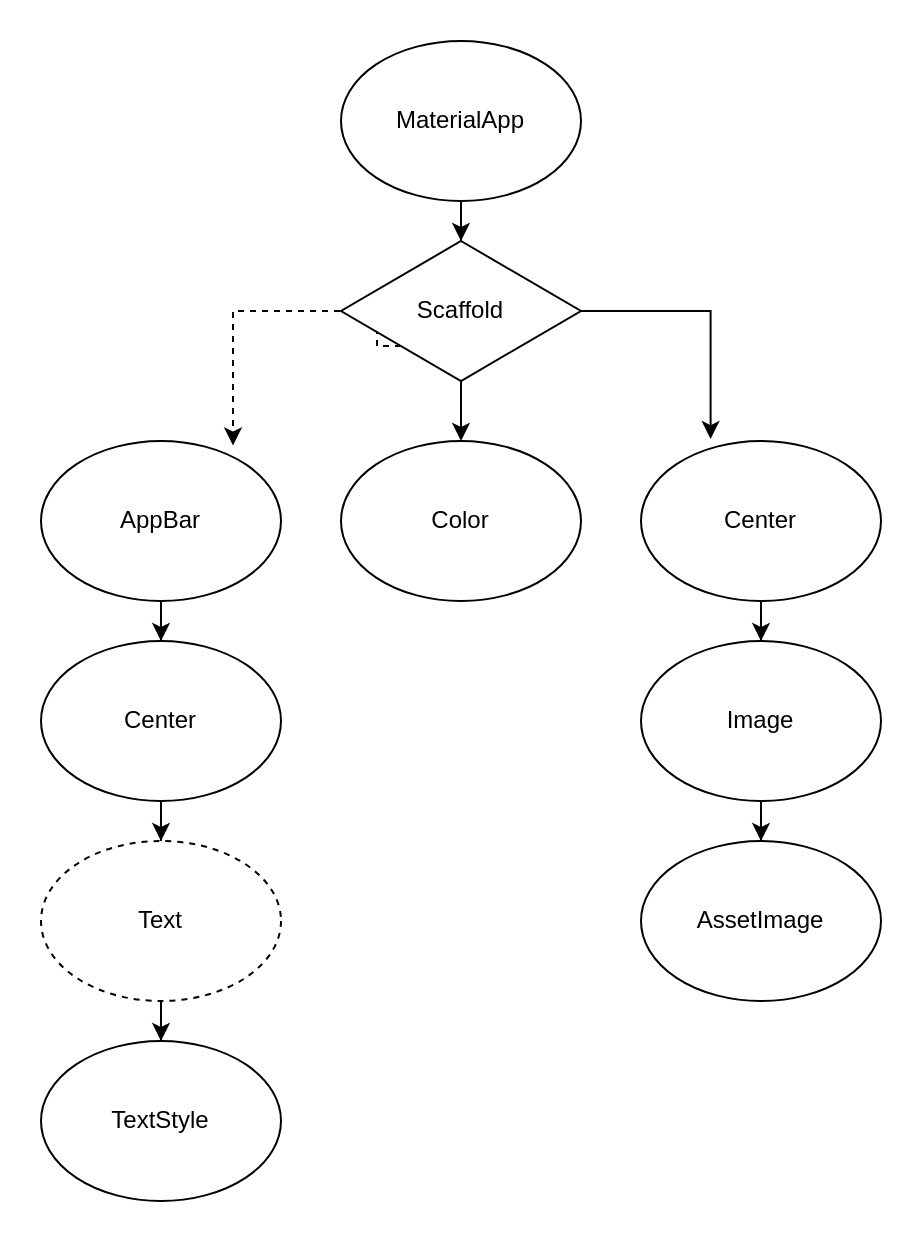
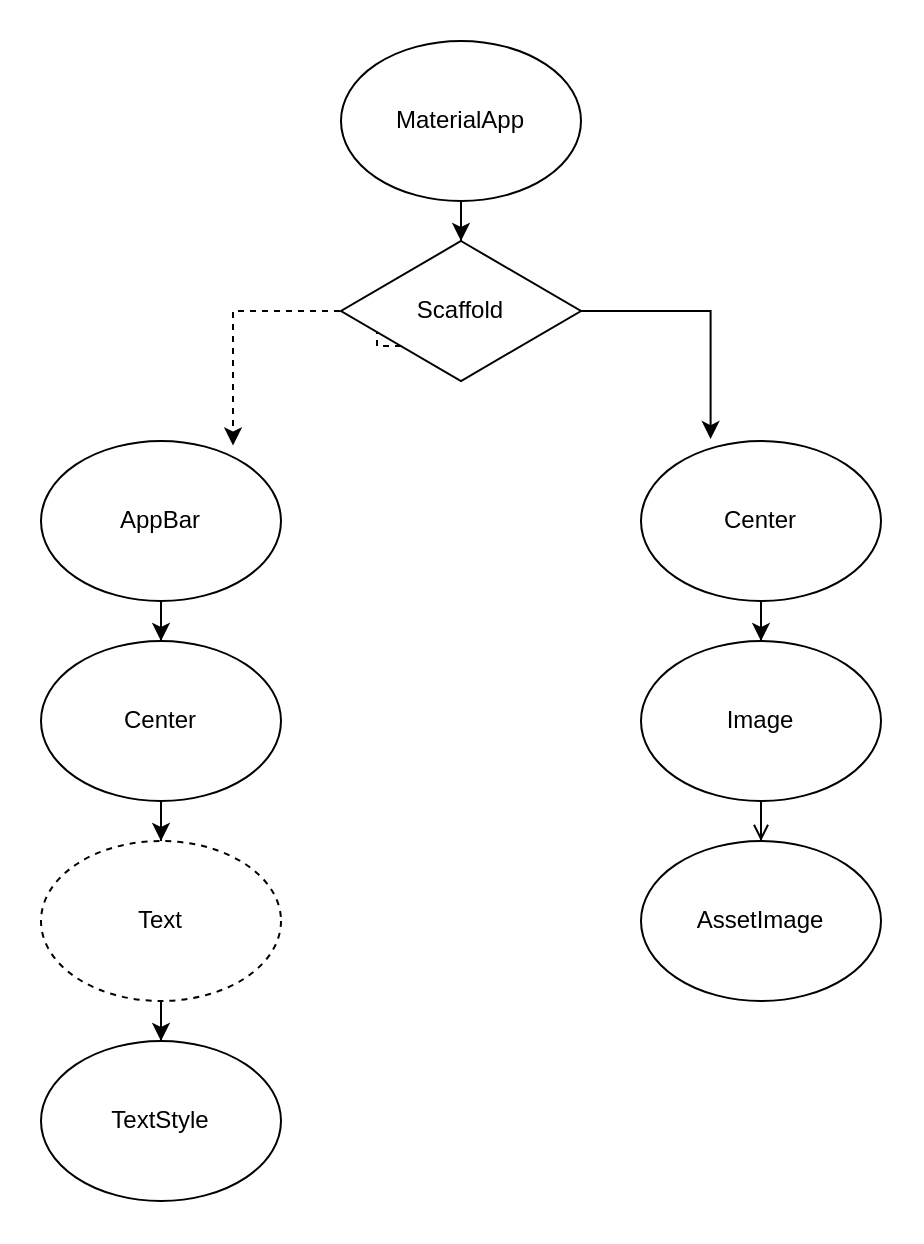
edge "Scaffold" -> "Color": removed
node "Color": removed
edge "Image" -> "AssetImage": arrowhead classic -> open
